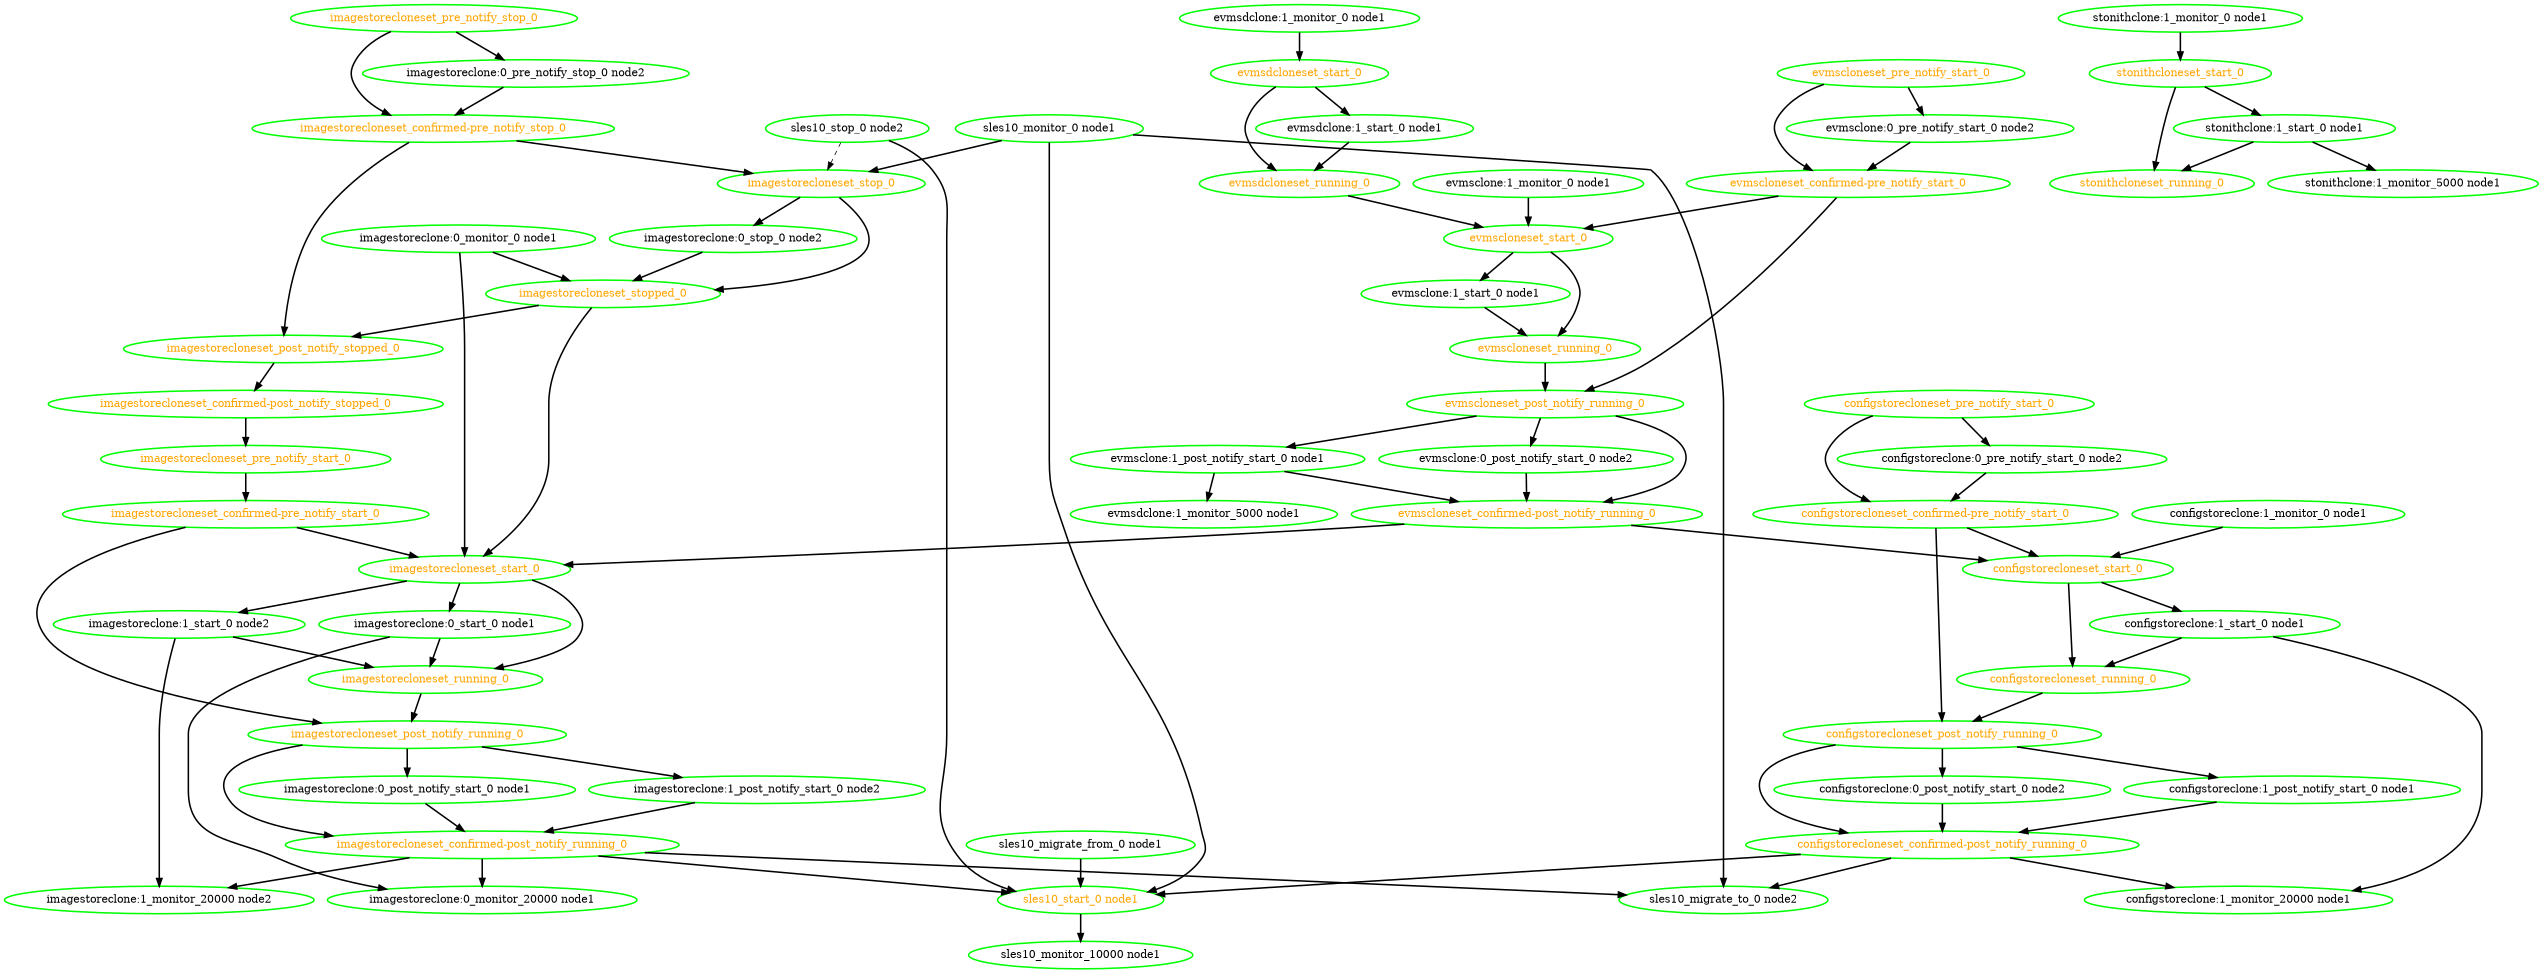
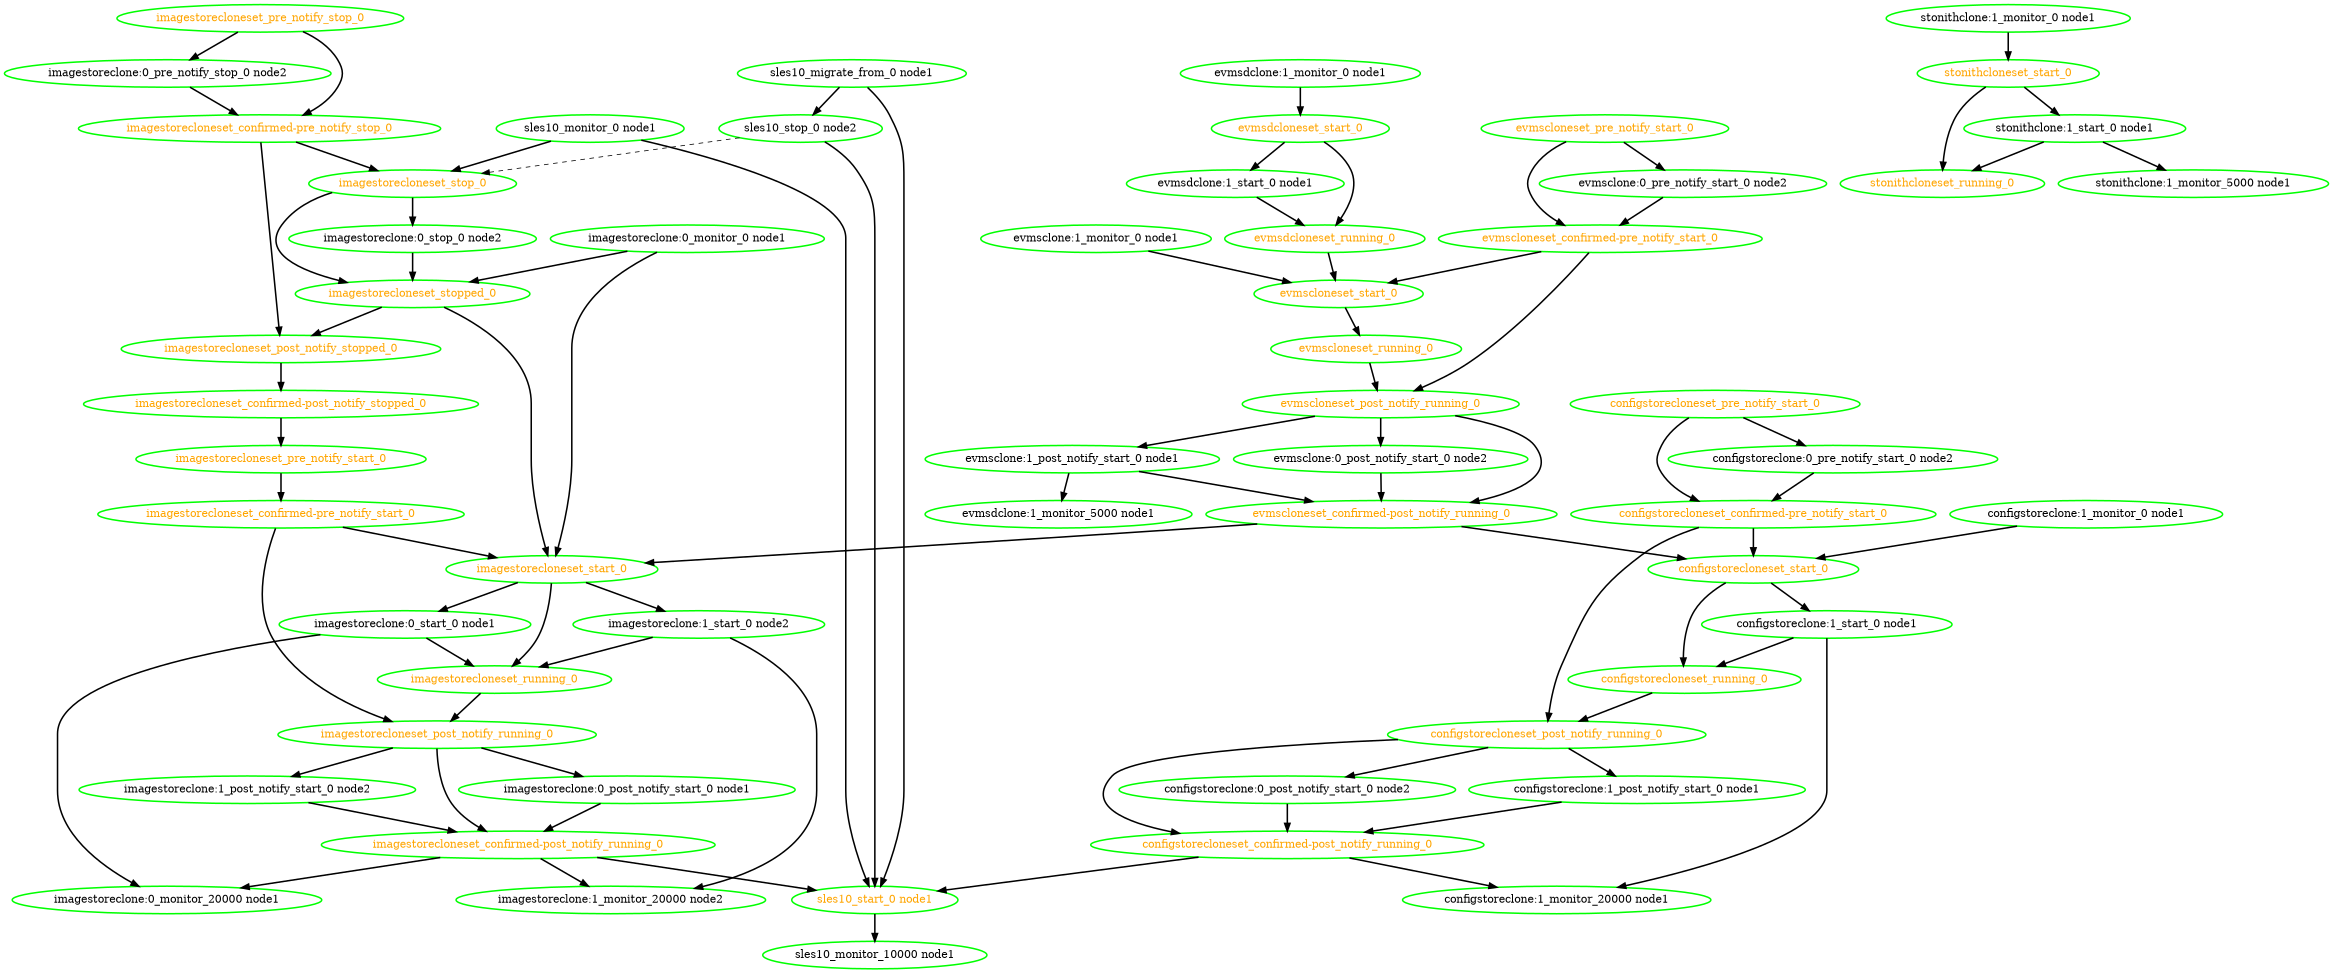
edge "sles10_migrate_from_0 node1" -> "sles10_stop_0 node2": added
node "evmsclone:1_start_0 node1": removed
node "sles10_migrate_to_0 node2": removed
